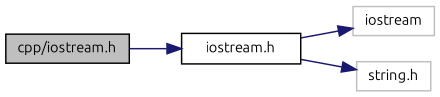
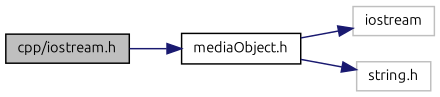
node "iostream.h": label "iostream.h" -> "mediaObject.h"
